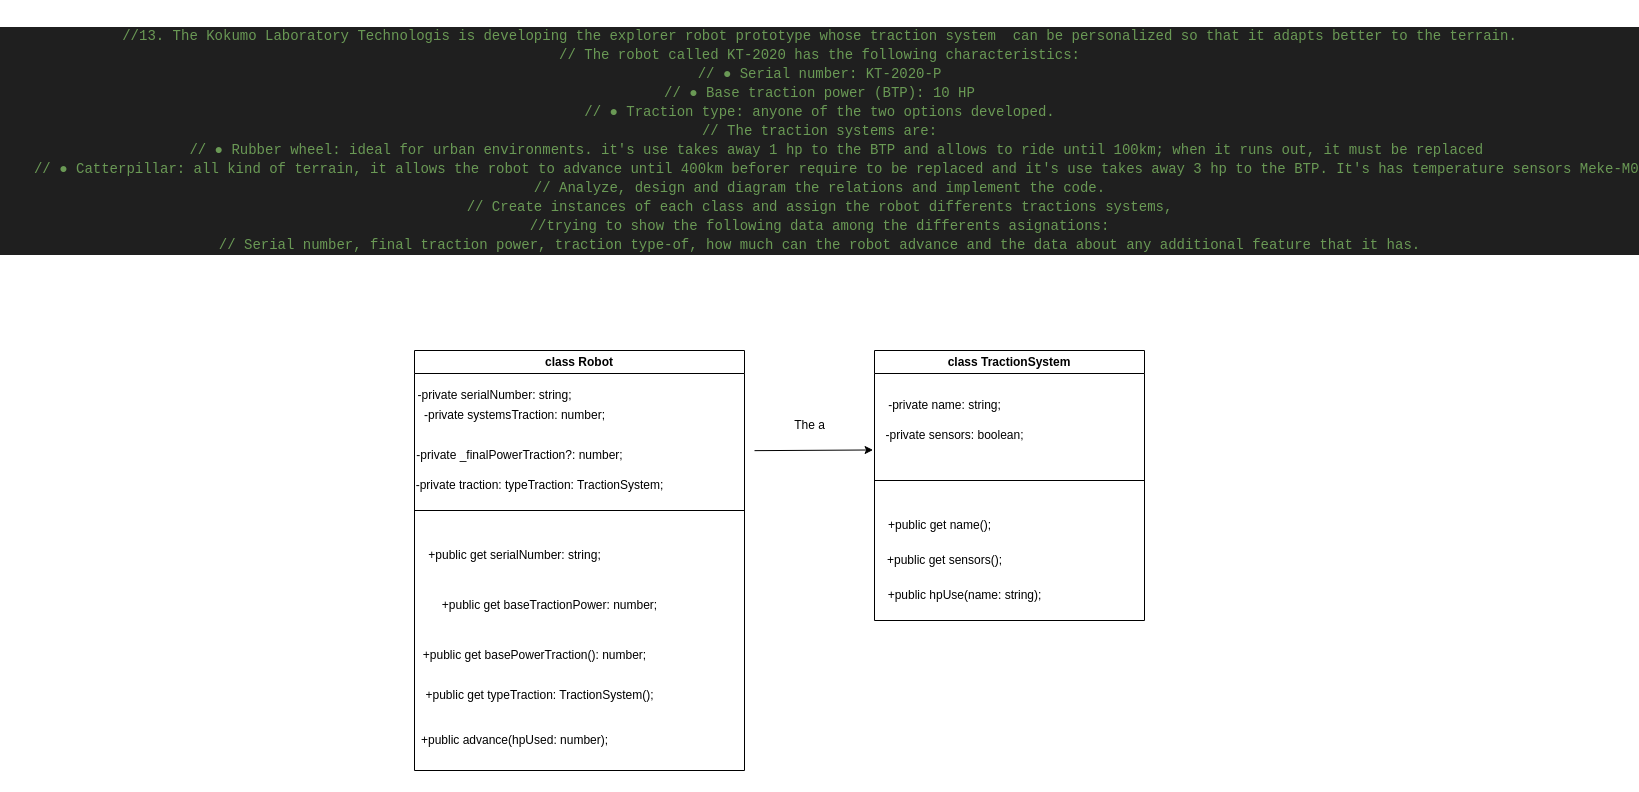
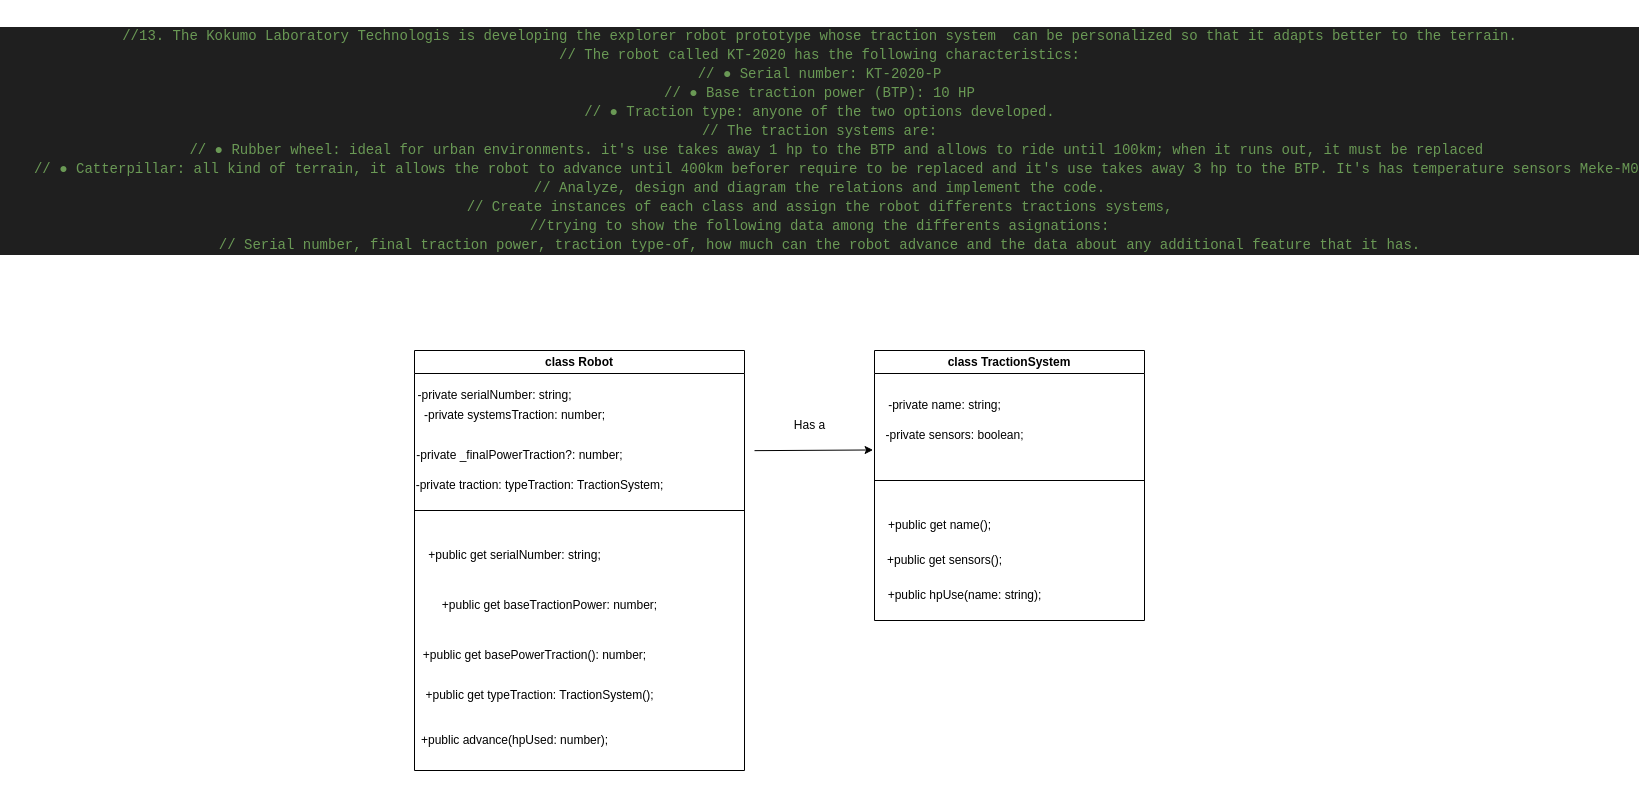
node "The a": label "The a" -> "Has a"
